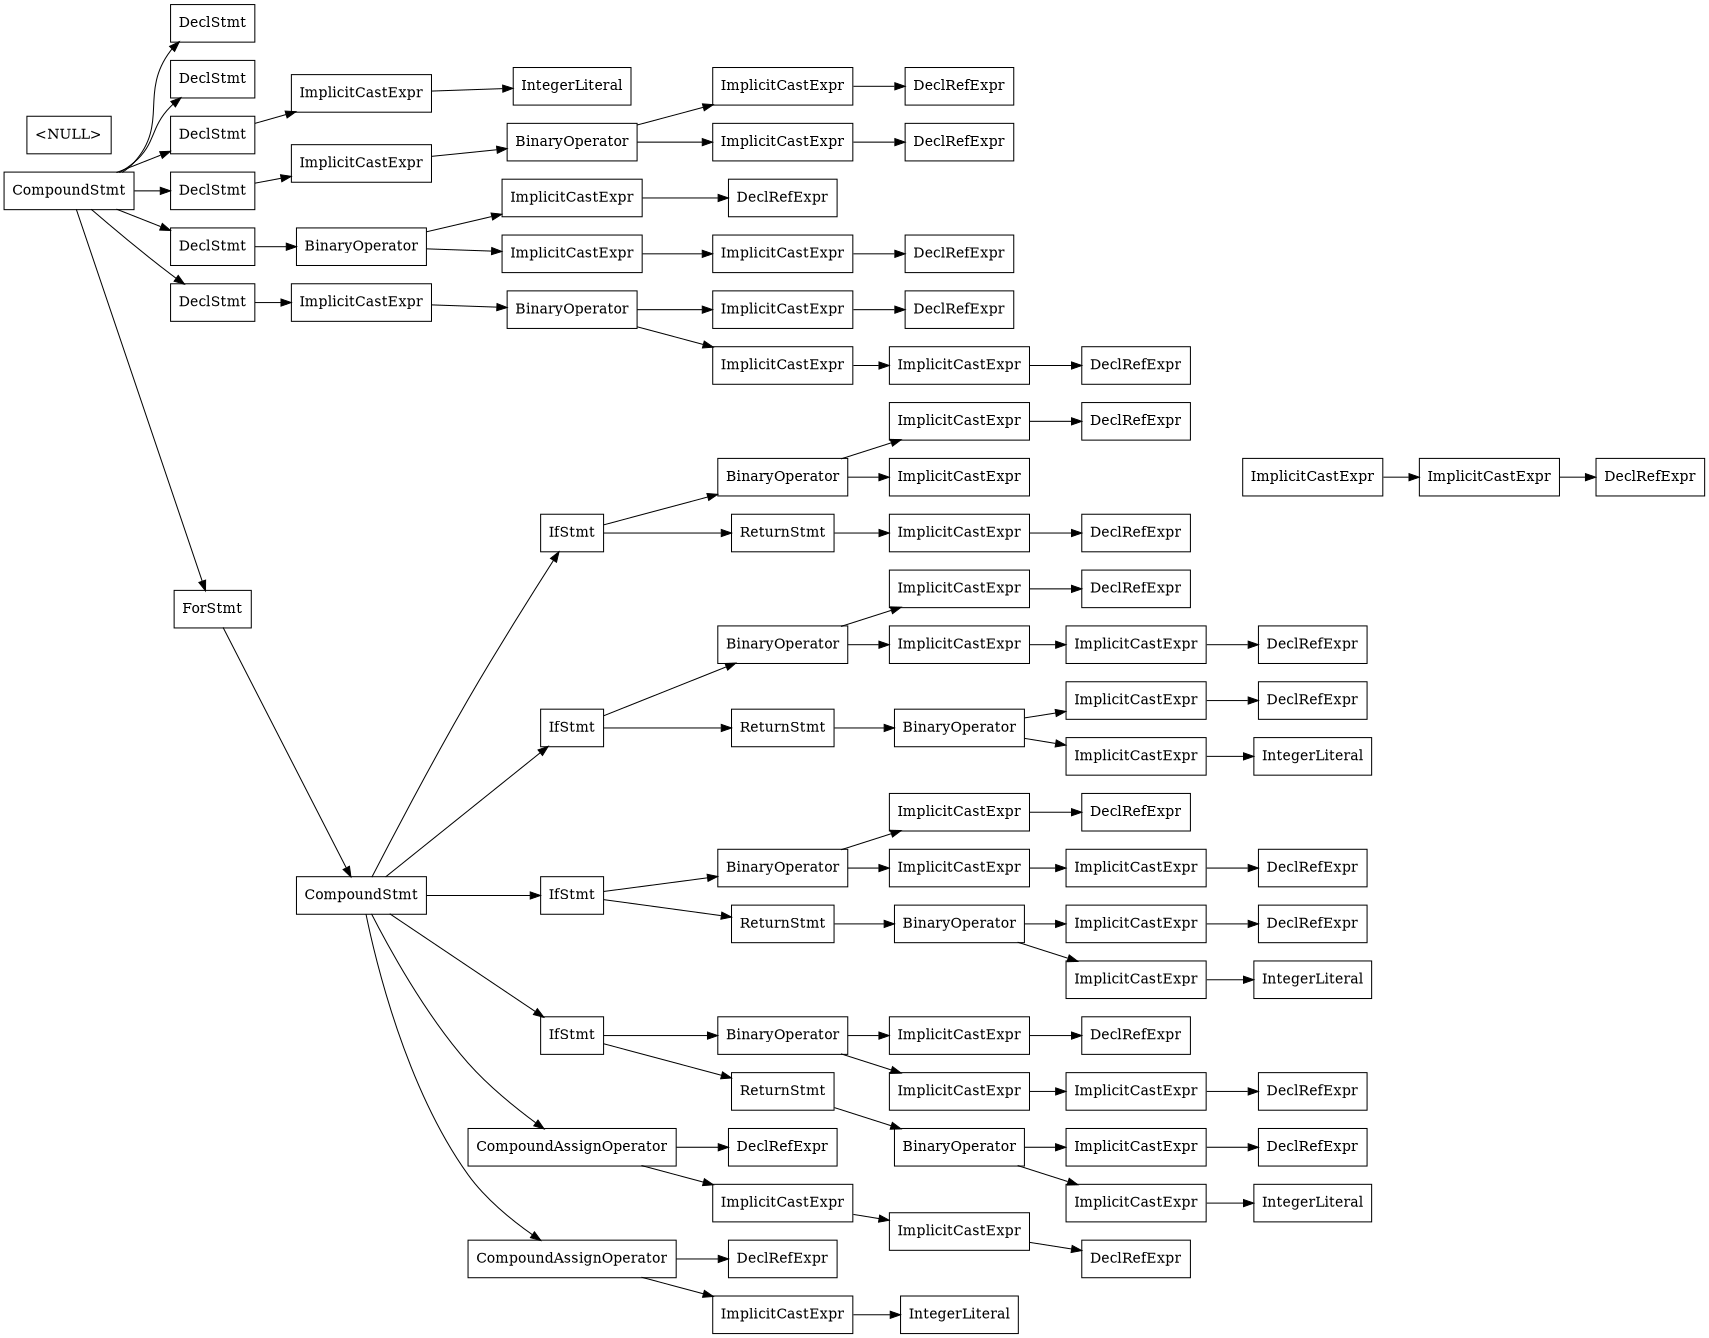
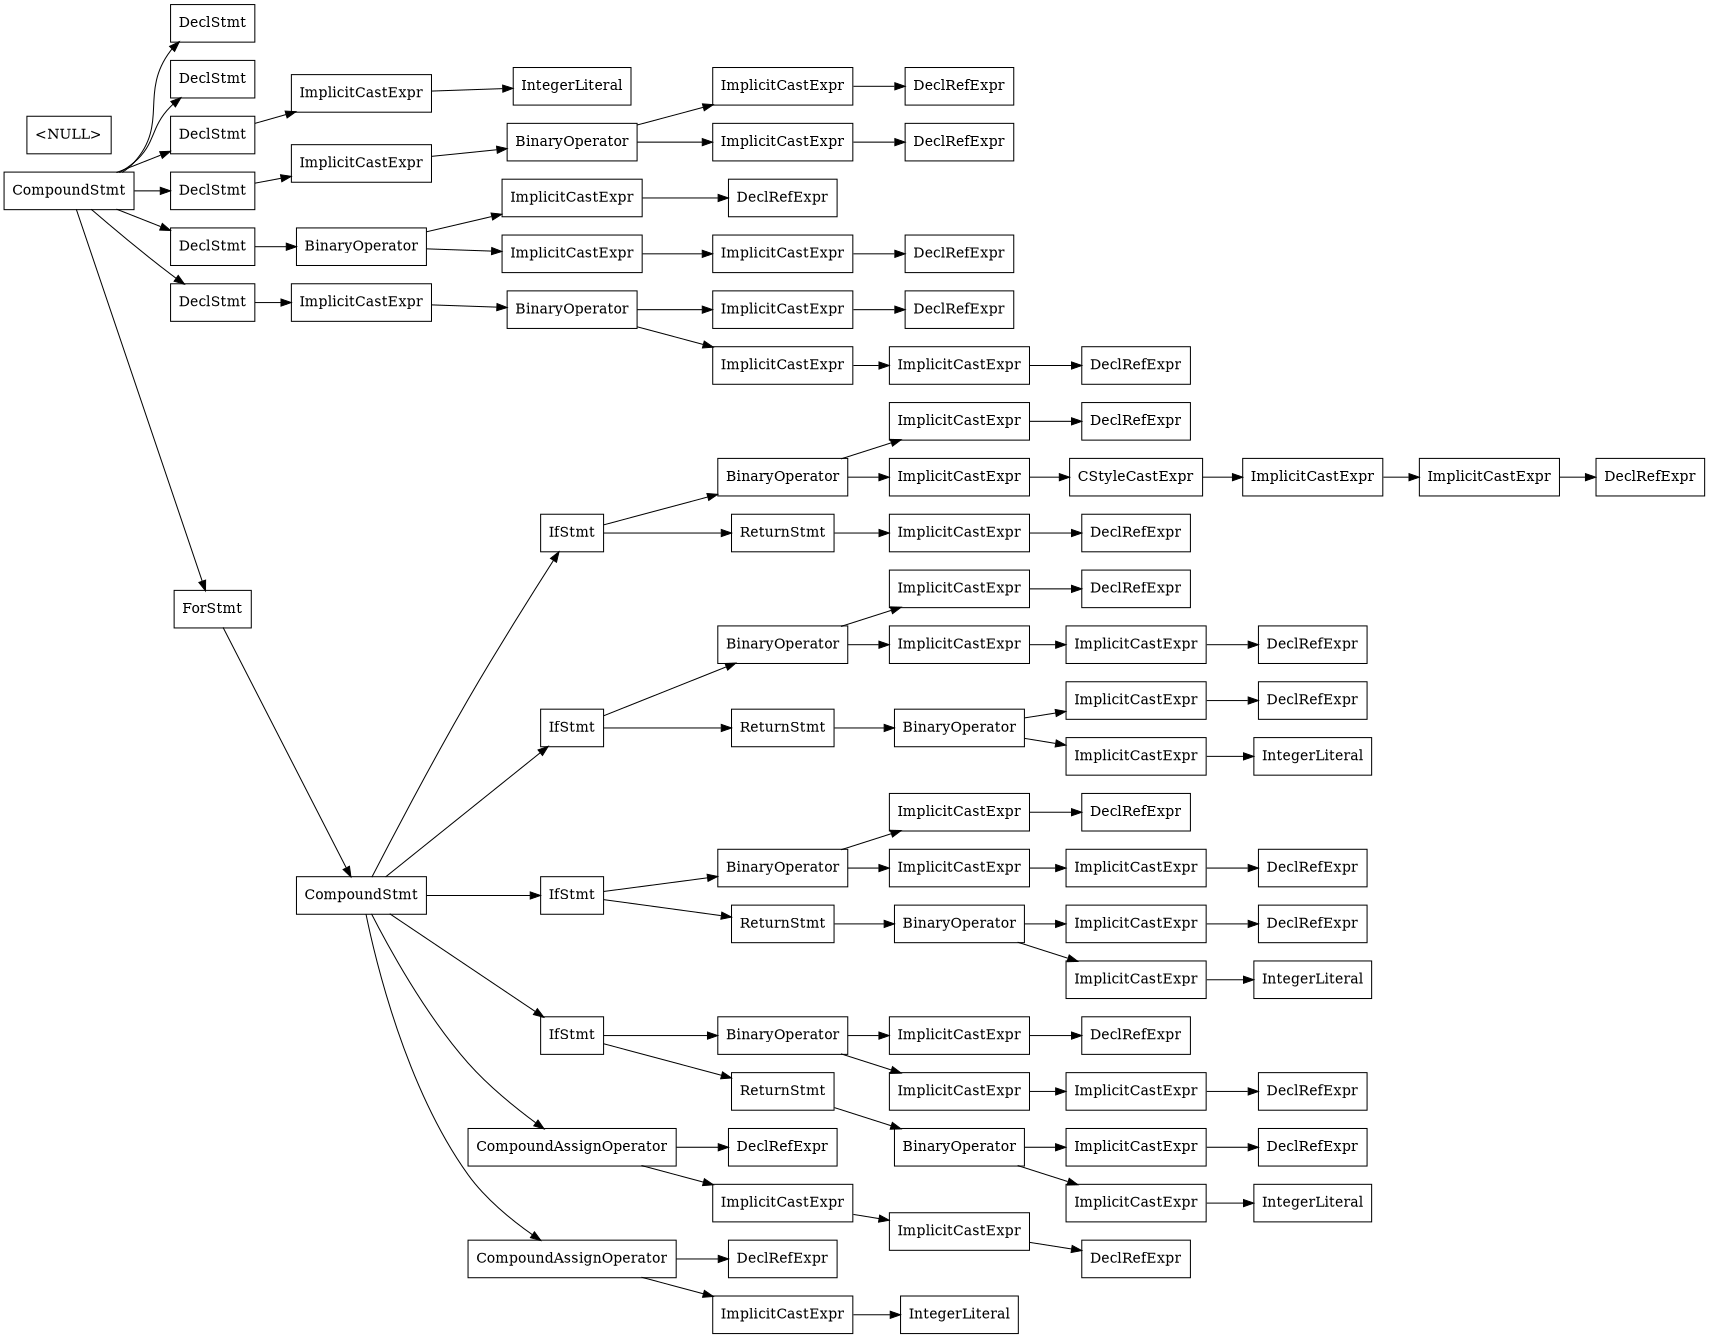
node "CStyleCastExpr": added
